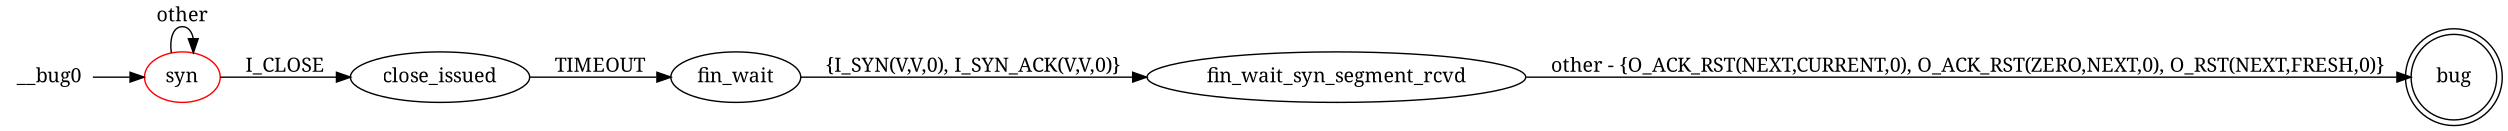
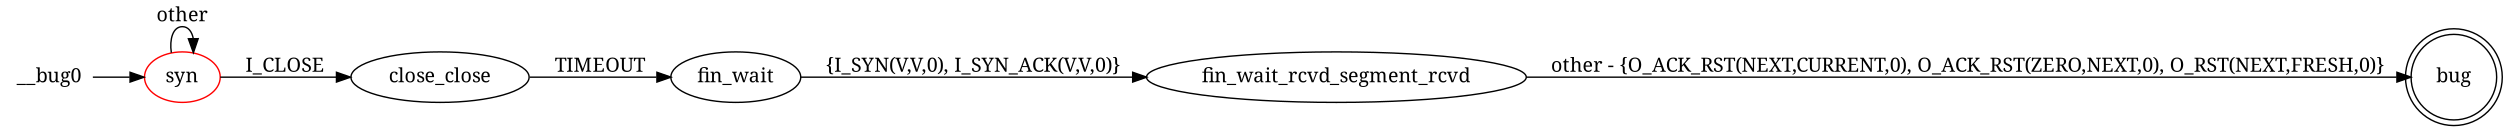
node "close_issued": label "close_issued" -> "close_close"
node "fin_wait_syn_segment_rcvd": label "fin_wait_syn_segment_rcvd" -> "fin_wait_rcvd_segment_rcvd"
